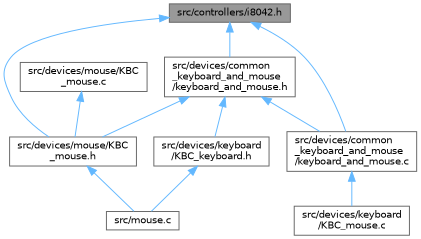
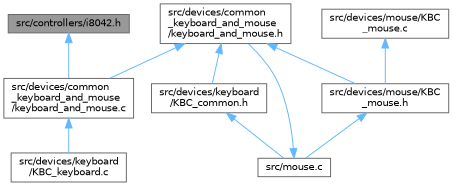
edge "src/devices/mouse/KBC _mouse.h" -> "src/controllers/i8042.h": removed
edge "src/devices/common _keyboard_and_mouse /keyboard_and_mouse.h" -> "src/controllers/i8042.h": now "src/devices/common _keyboard_and_mouse /keyboard_and_mouse.h" -> "src/mouse.c"
node "src/devices/keyboard /KBC_keyboard.h": label "src/devices/keyboard /KBC_keyboard.h" -> "src/devices/keyboard /KBC_common.h"
node "src/devices/keyboard /KBC_mouse.c": label "src/devices/keyboard /KBC_mouse.c" -> "src/devices/keyboard /KBC_keyboard.c"
